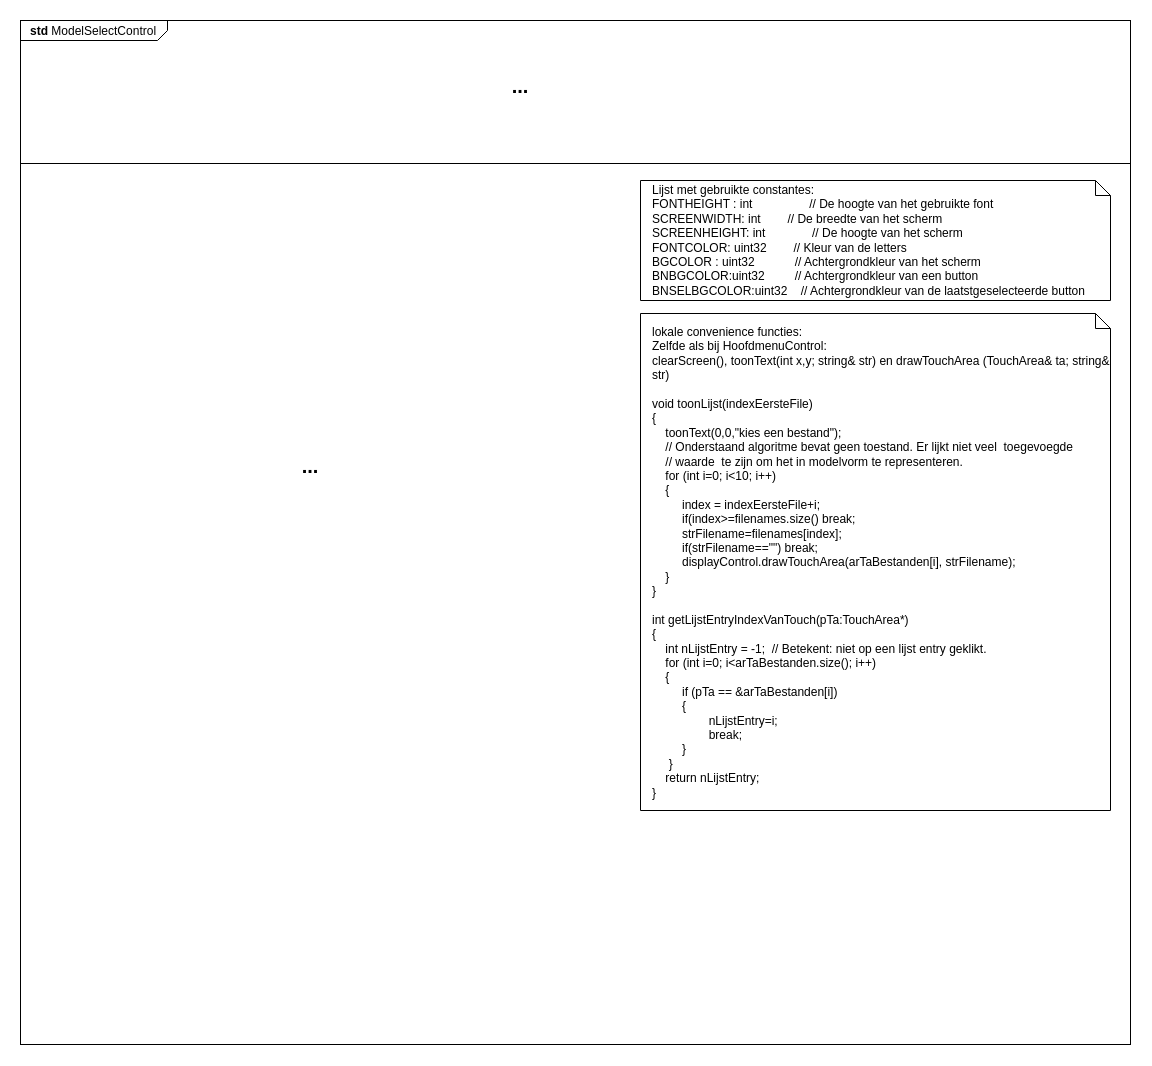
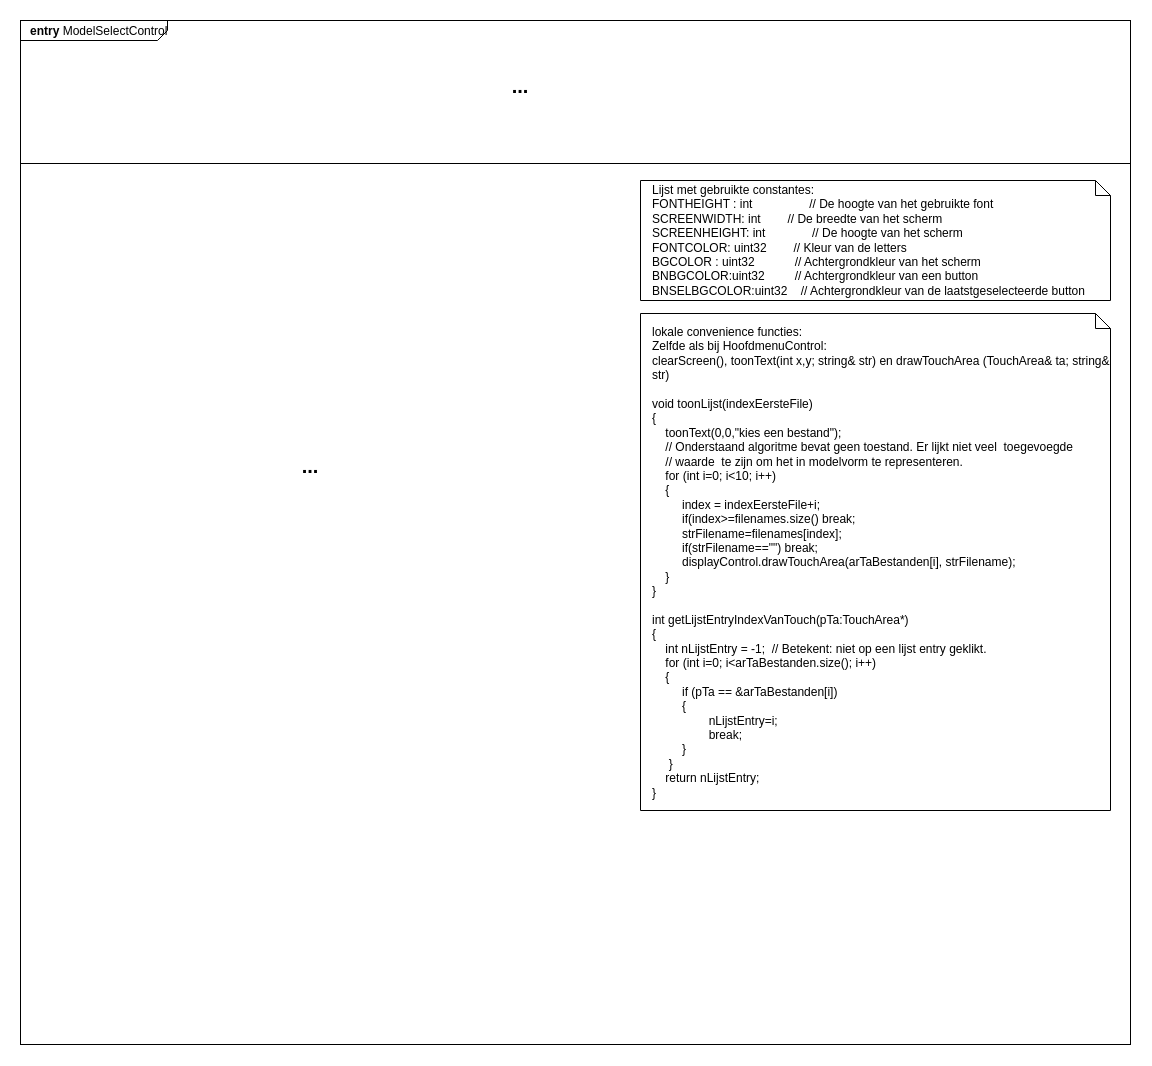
node "std ModelSelectControl": label "std ModelSelectControl" -> "entry ModelSelectControl"
